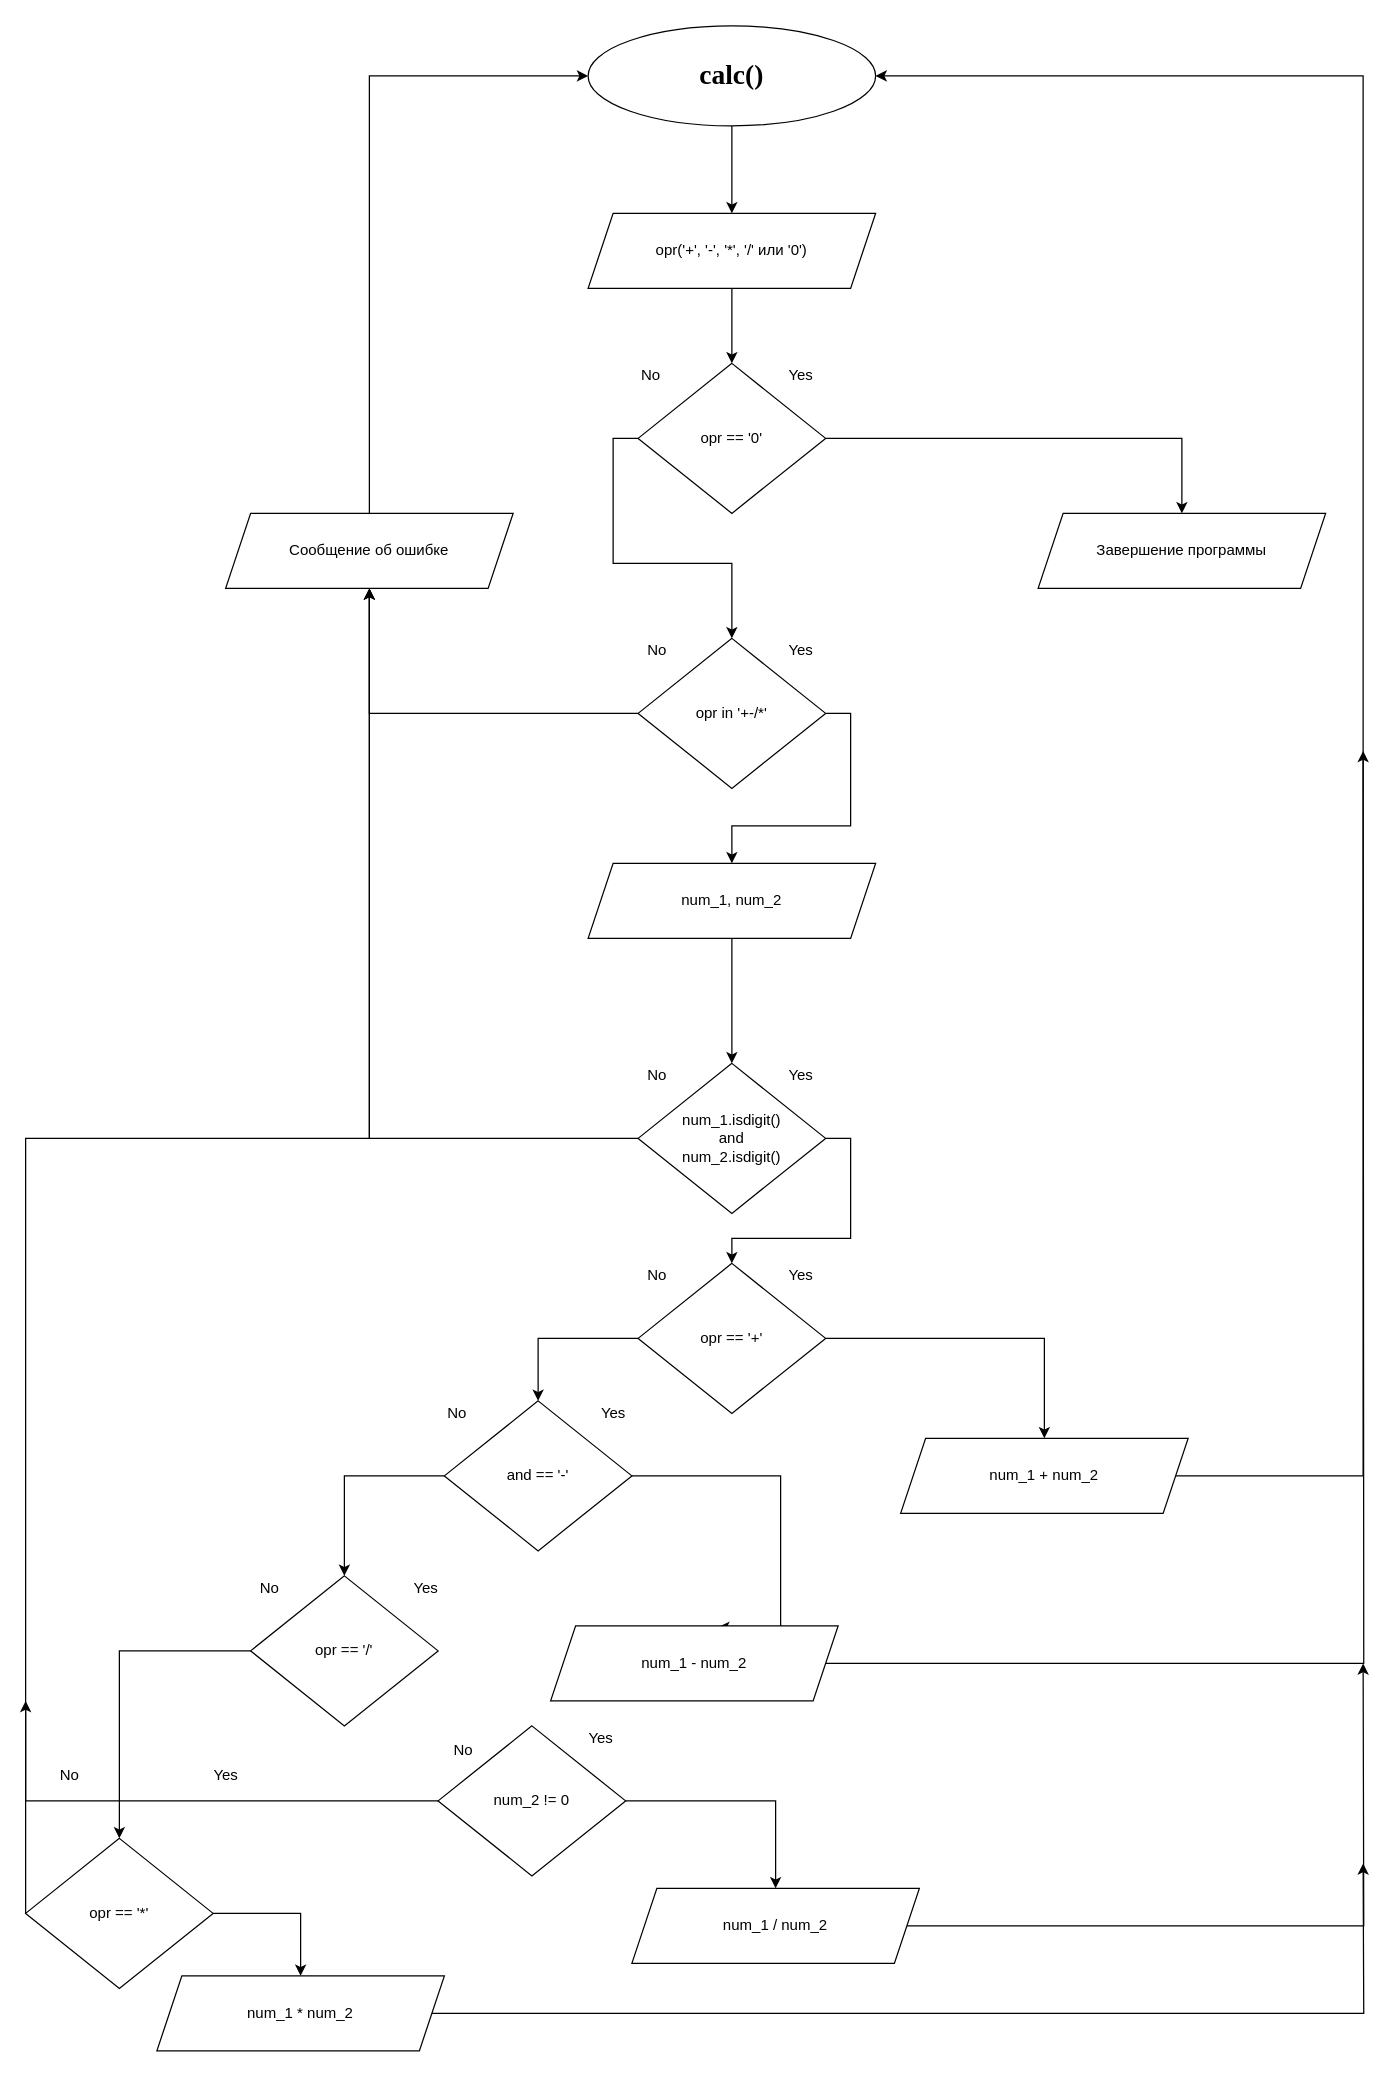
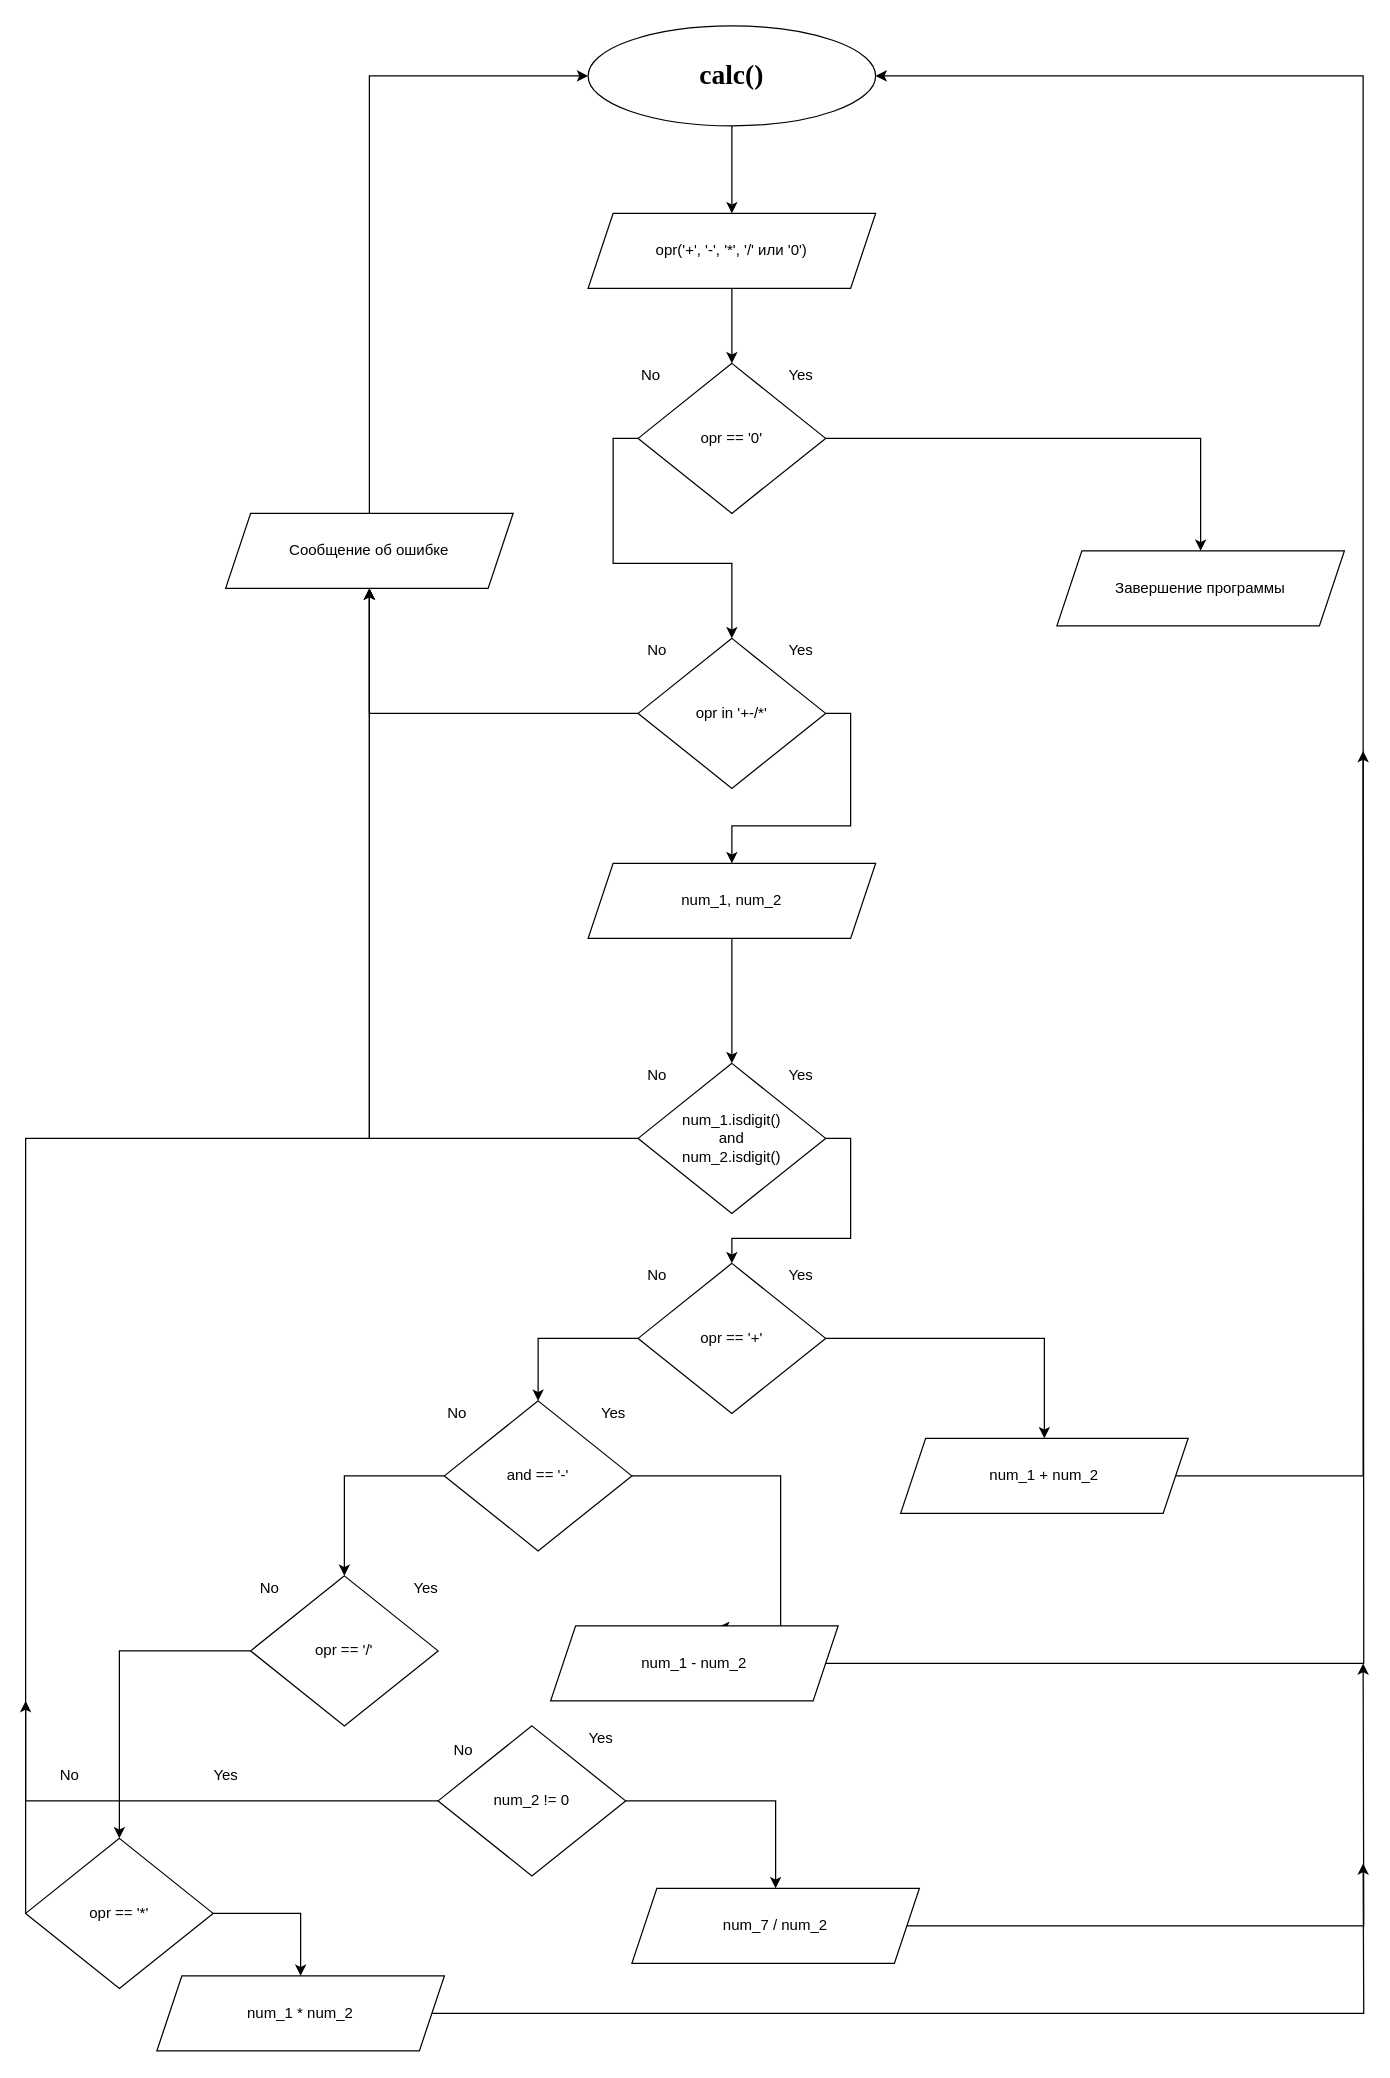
node "Завершение программы": moved (1182, 551) -> (1201, 588)
node "num_1 / num_2": label "num_1 / num_2" -> "num_7 / num_2"
